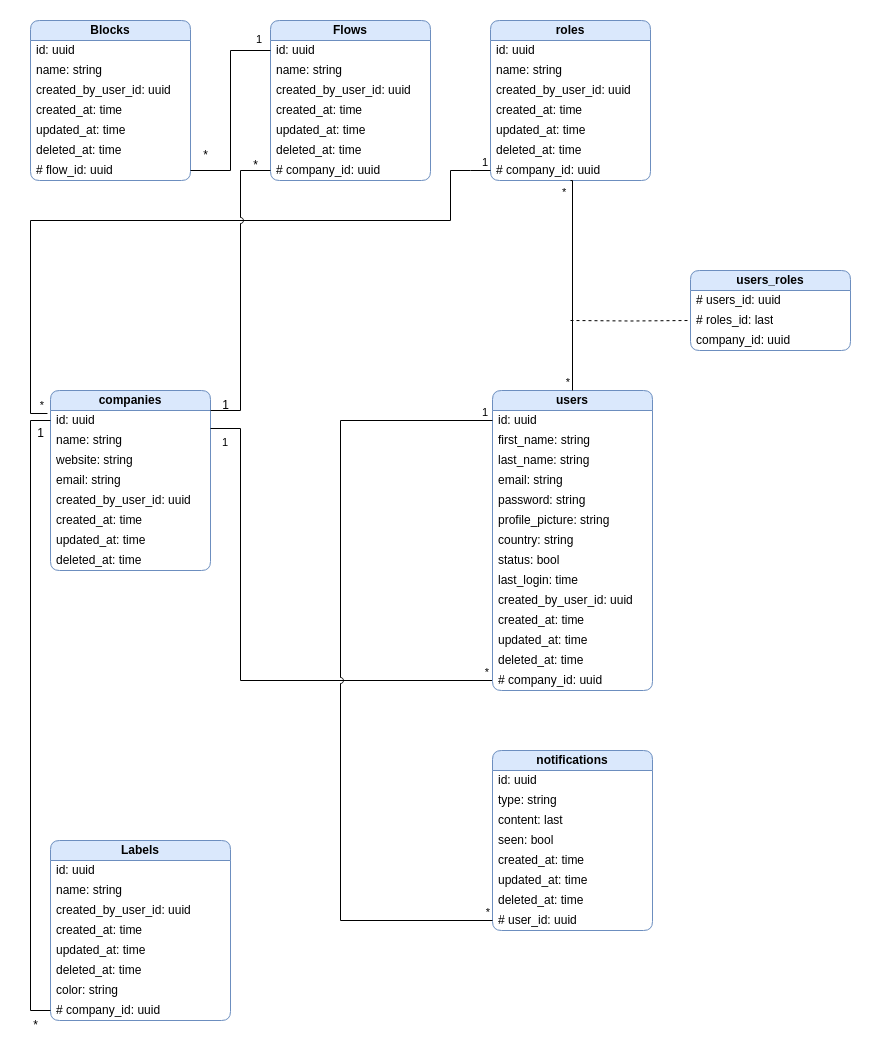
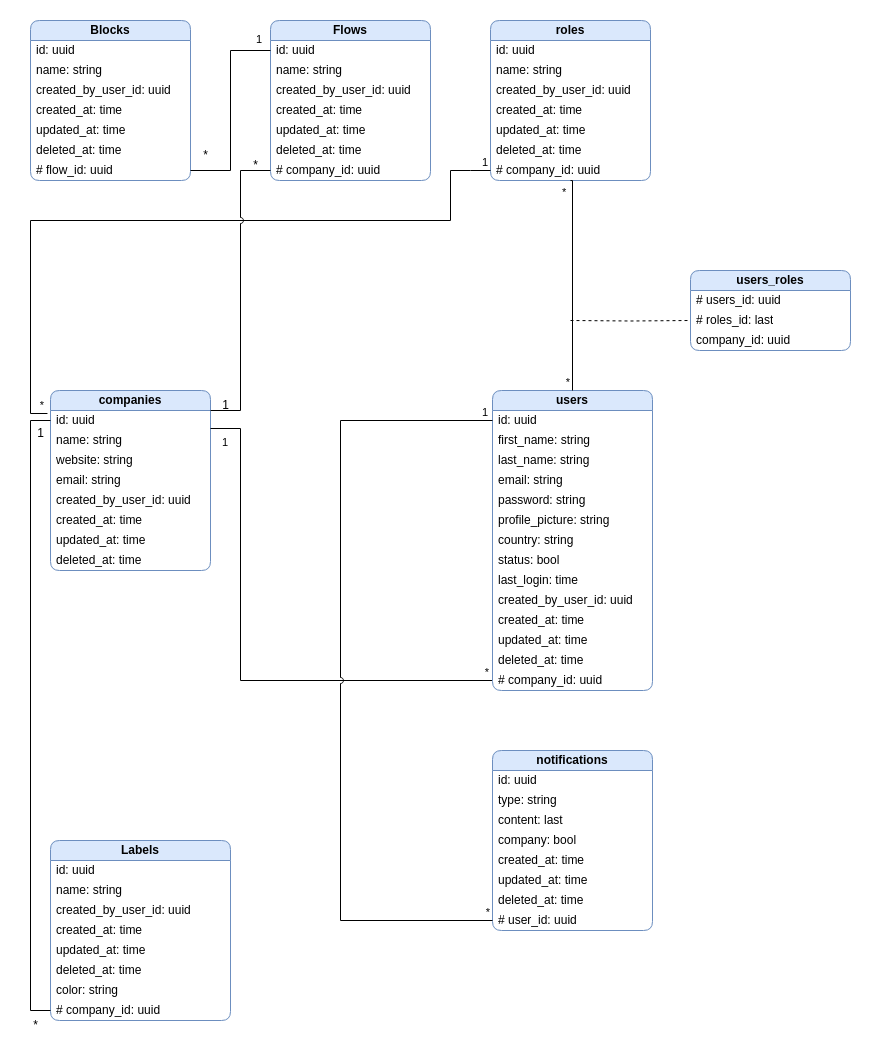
node "seen: bool": label "seen: bool" -> "company: bool"
